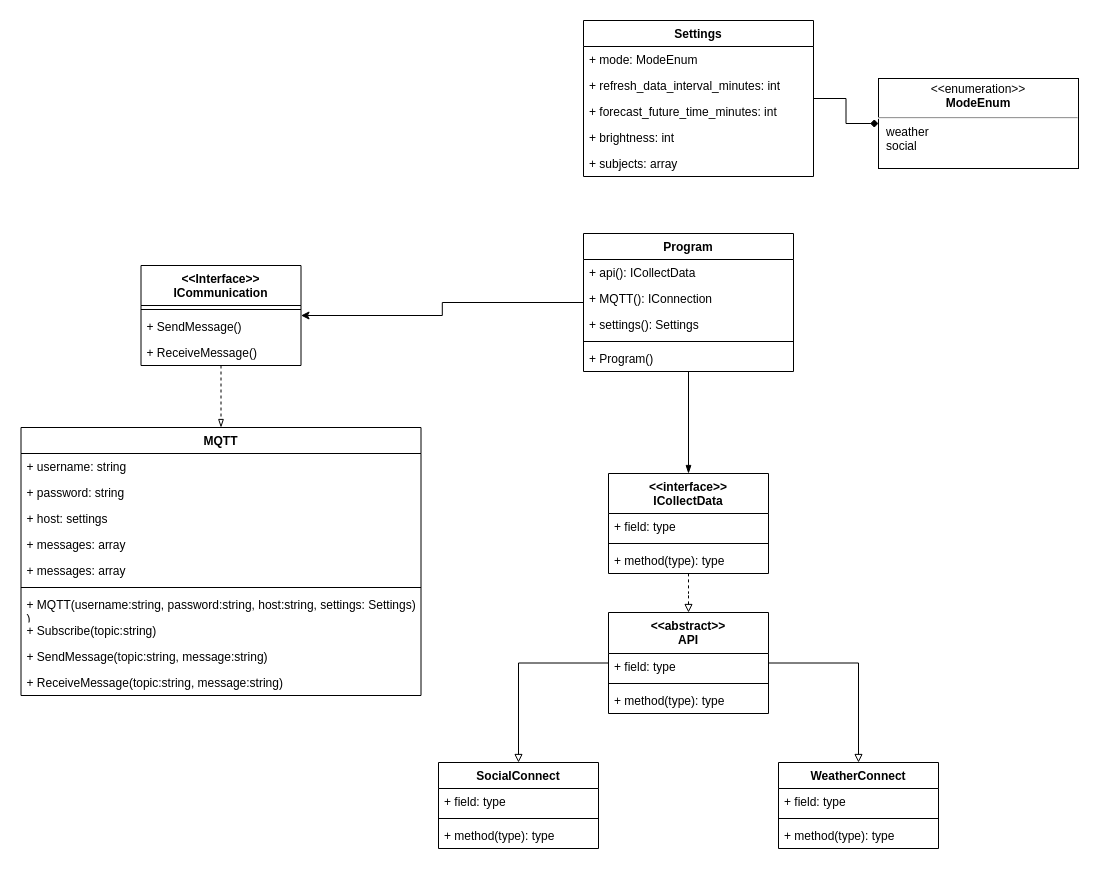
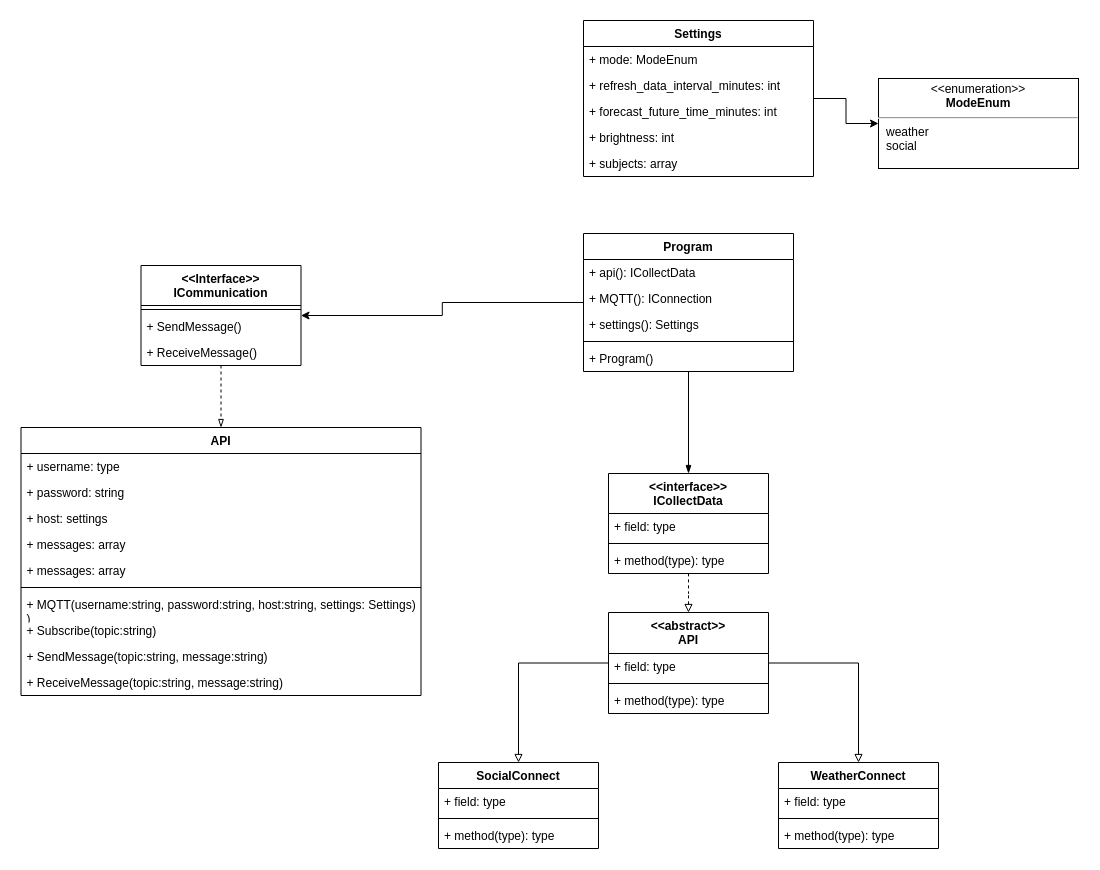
edge "Settings" -> "<<enumeration>> ModeEnum weather social": arrowhead diamond -> classic
node "MQTT": label "MQTT" -> "API"
node "+ username: string": label "+ username: string" -> "+ username: type"
